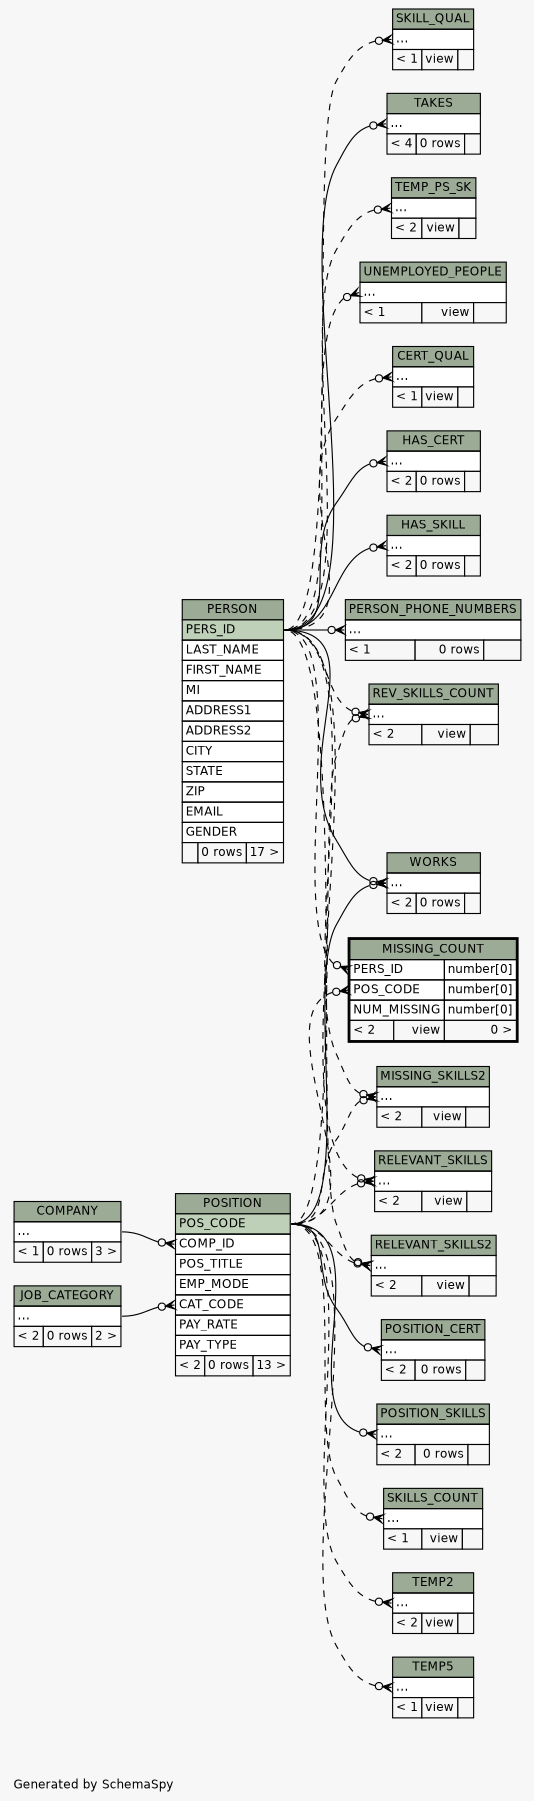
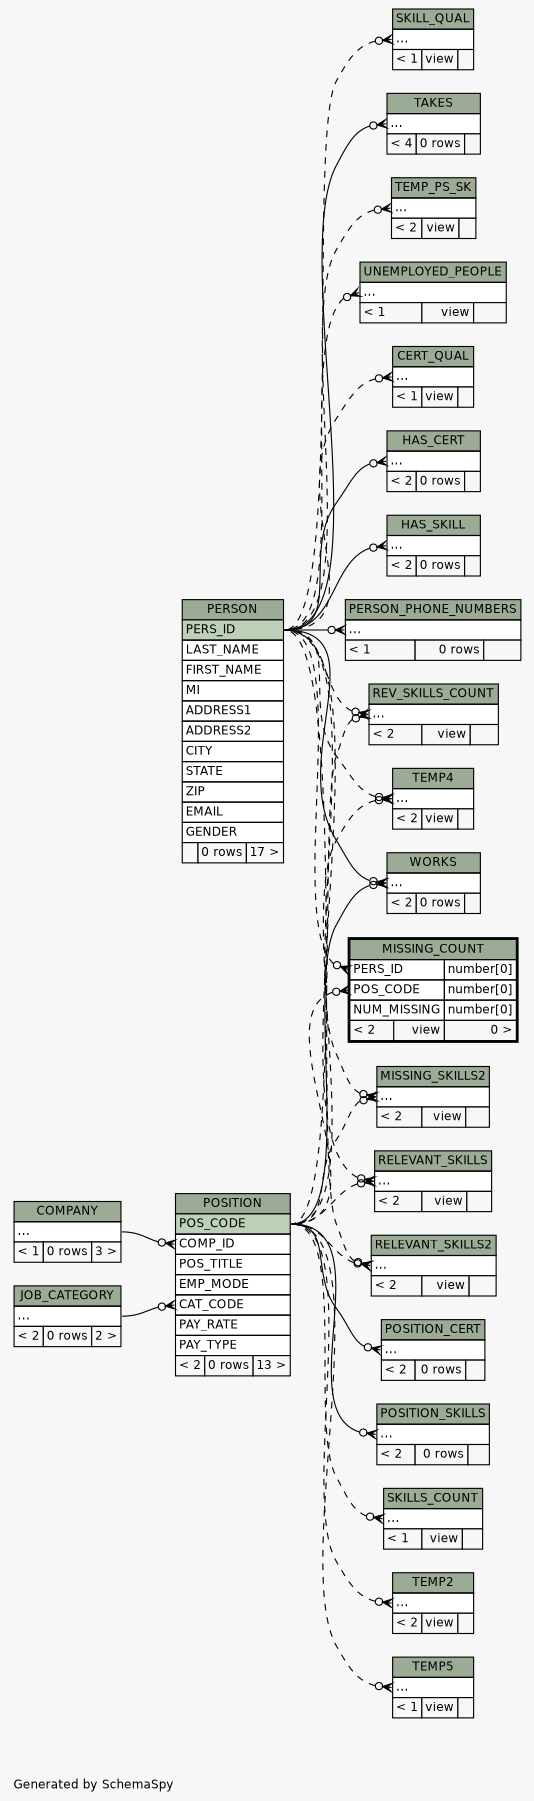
node "TEMP4": added
